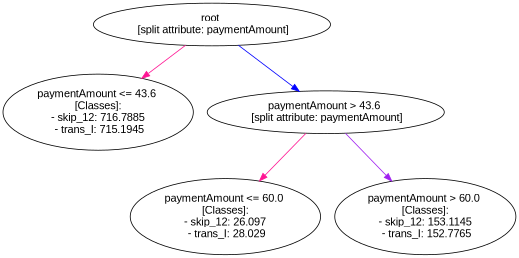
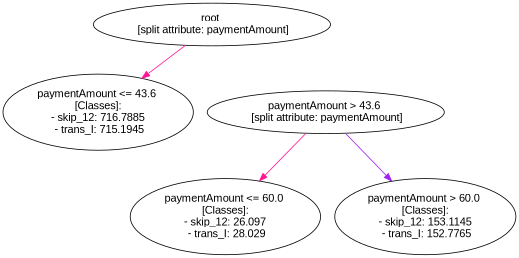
edge "root [split attribute: paymentAmount]" -> "paymentAmount > 43.6 [split attribute: paymentAmount]": removed
